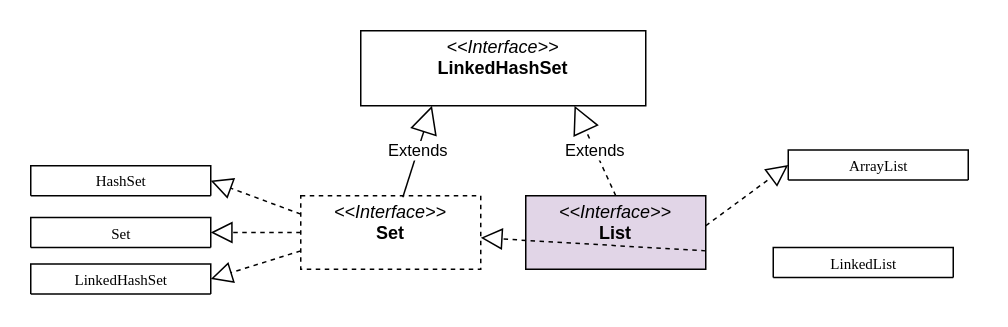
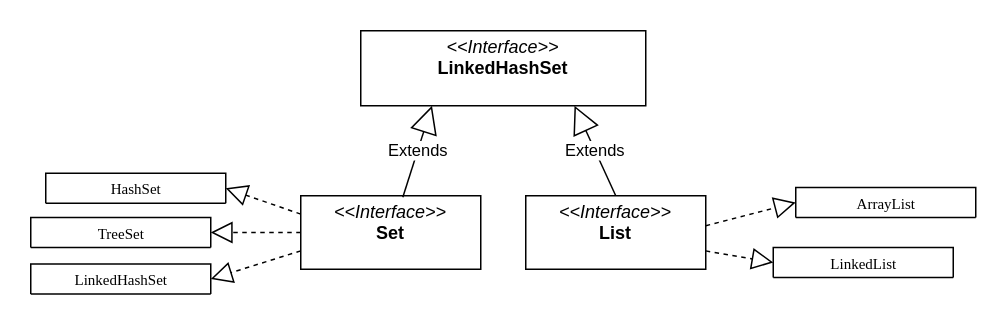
node "ArrayList": moved (878, 165) -> (886, 203)
edge "<<Interface>> List" -> "<<Interface>> LinkedHashSet": style dashed -> solid
node "HashSet": moved (121, 181) -> (136, 188)
node "Set": label "Set" -> "TreeSet"
node "<<Interface>> Set": style dashed -> solid
node "<<Interface>> List": fillcolor #e1d5e7 -> #ffffff
edge "<<Interface>> List" -> "<<Interface>> Set": now "<<Interface>> List" -> "LinkedList"
